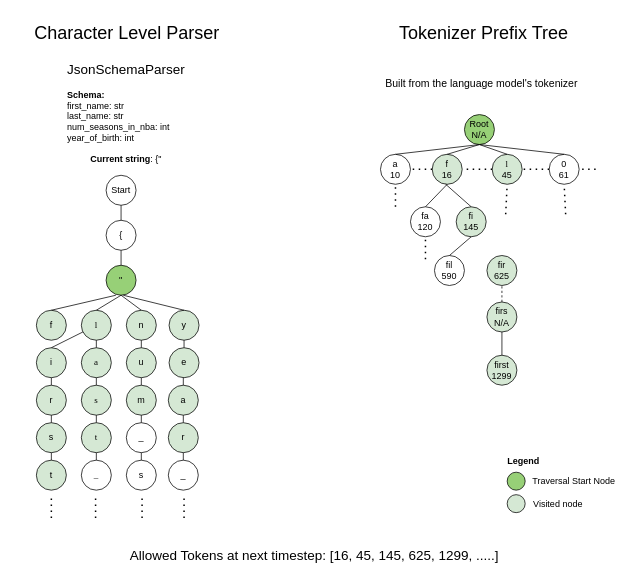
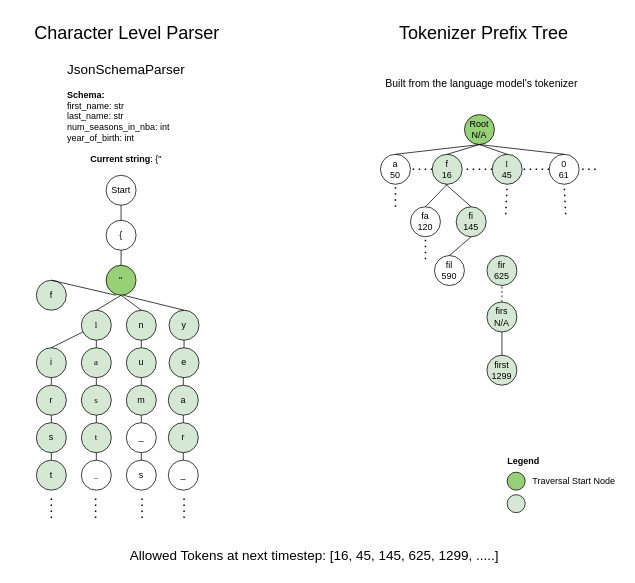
node "a 10": label "a 10" -> "a 50"
node "f": moved (51, 325) -> (51, 295)
node "Visited node": removed
